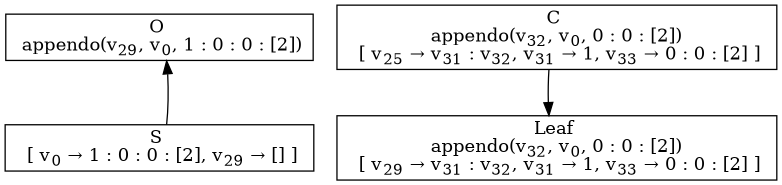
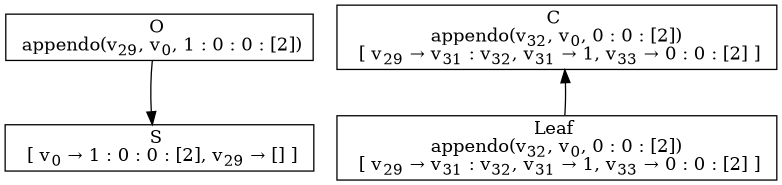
node "C": text "25" -> "29"
edge "C" -> "Leaf": reversed
edge "S" -> "O": reversed
